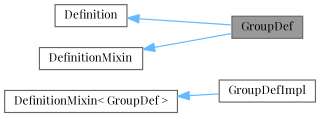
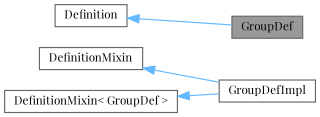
edge "GroupDef" -> "DefinitionMixin": now "GroupDefImpl" -> "DefinitionMixin"
